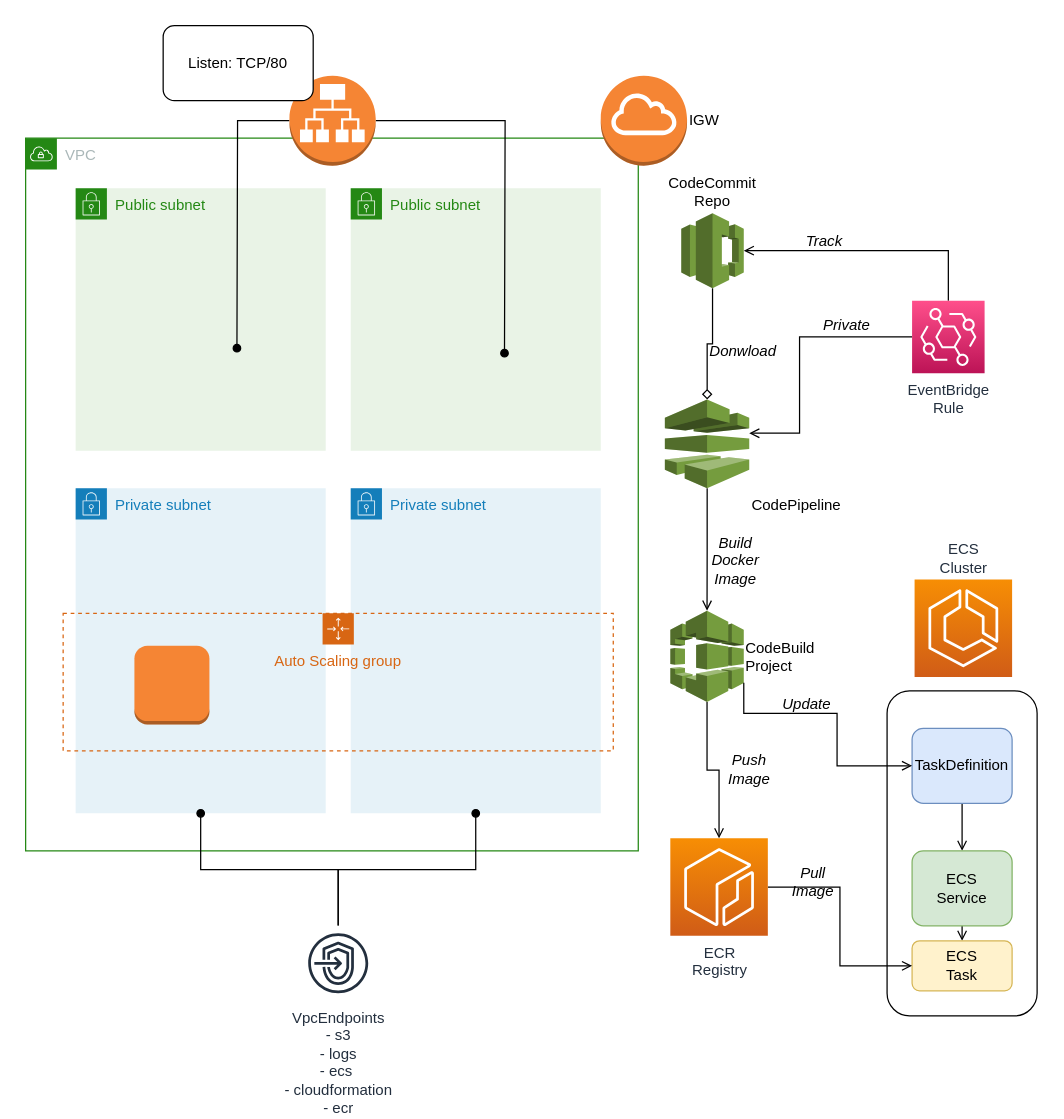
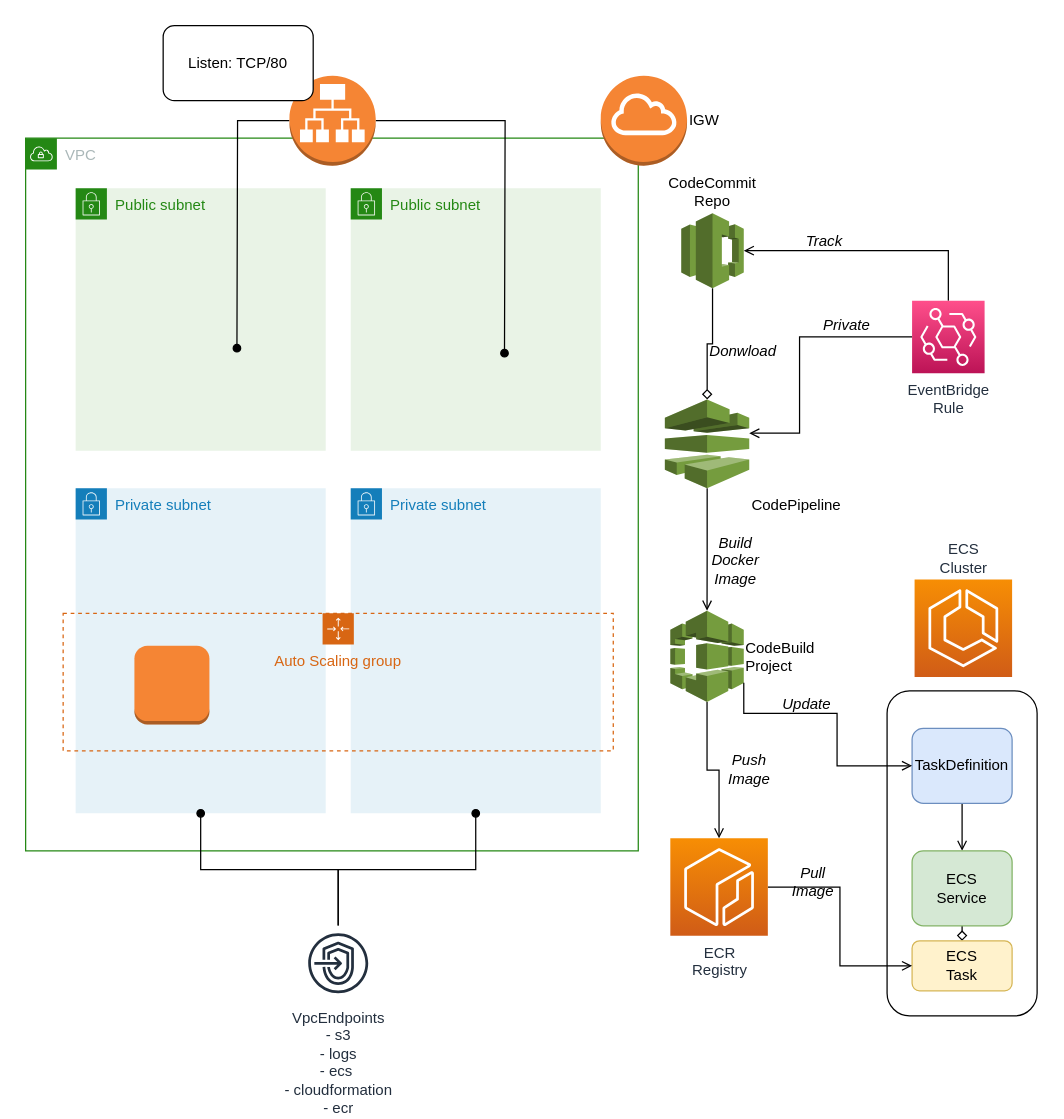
edge "ECS Service" -> "ECS Task": arrowhead open -> diamond
